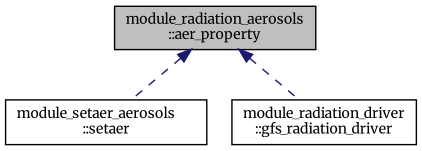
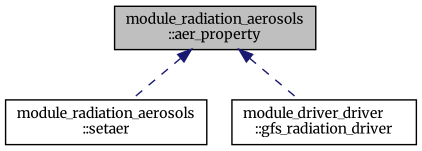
node "module_setaer_aerosols ::setaer": label "module_setaer_aerosols ::setaer" -> "module_radiation_aerosols ::setaer"
node "module_radiation_driver ::gfs_radiation_driver": label "module_radiation_driver ::gfs_radiation_driver" -> "module_driver_driver ::gfs_radiation_driver"
